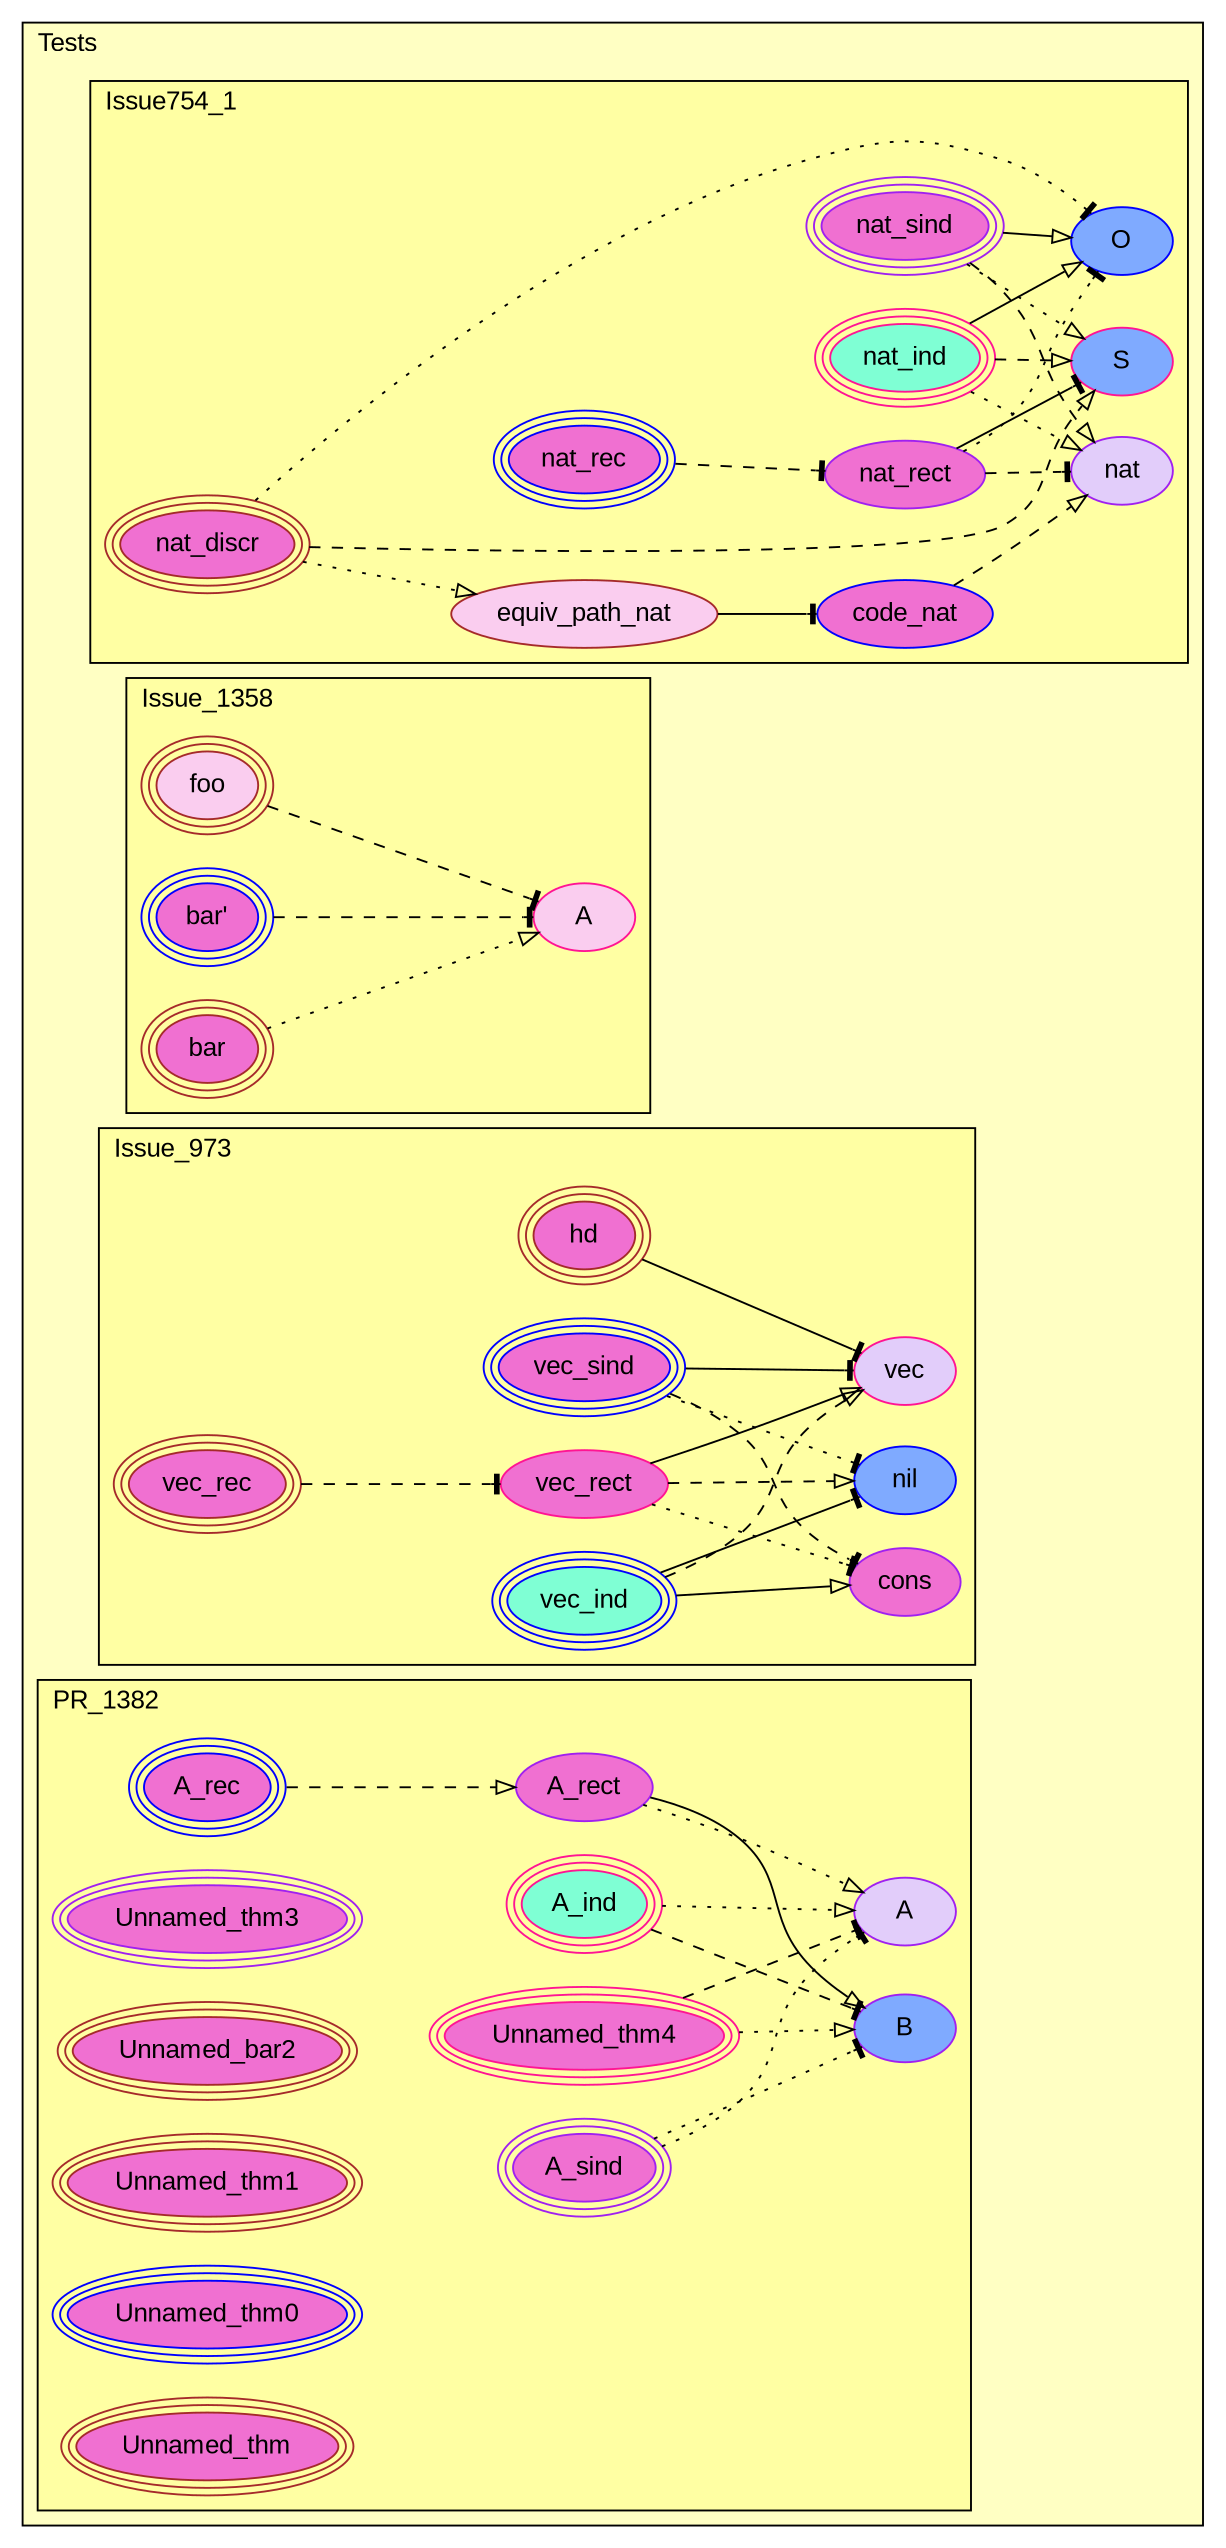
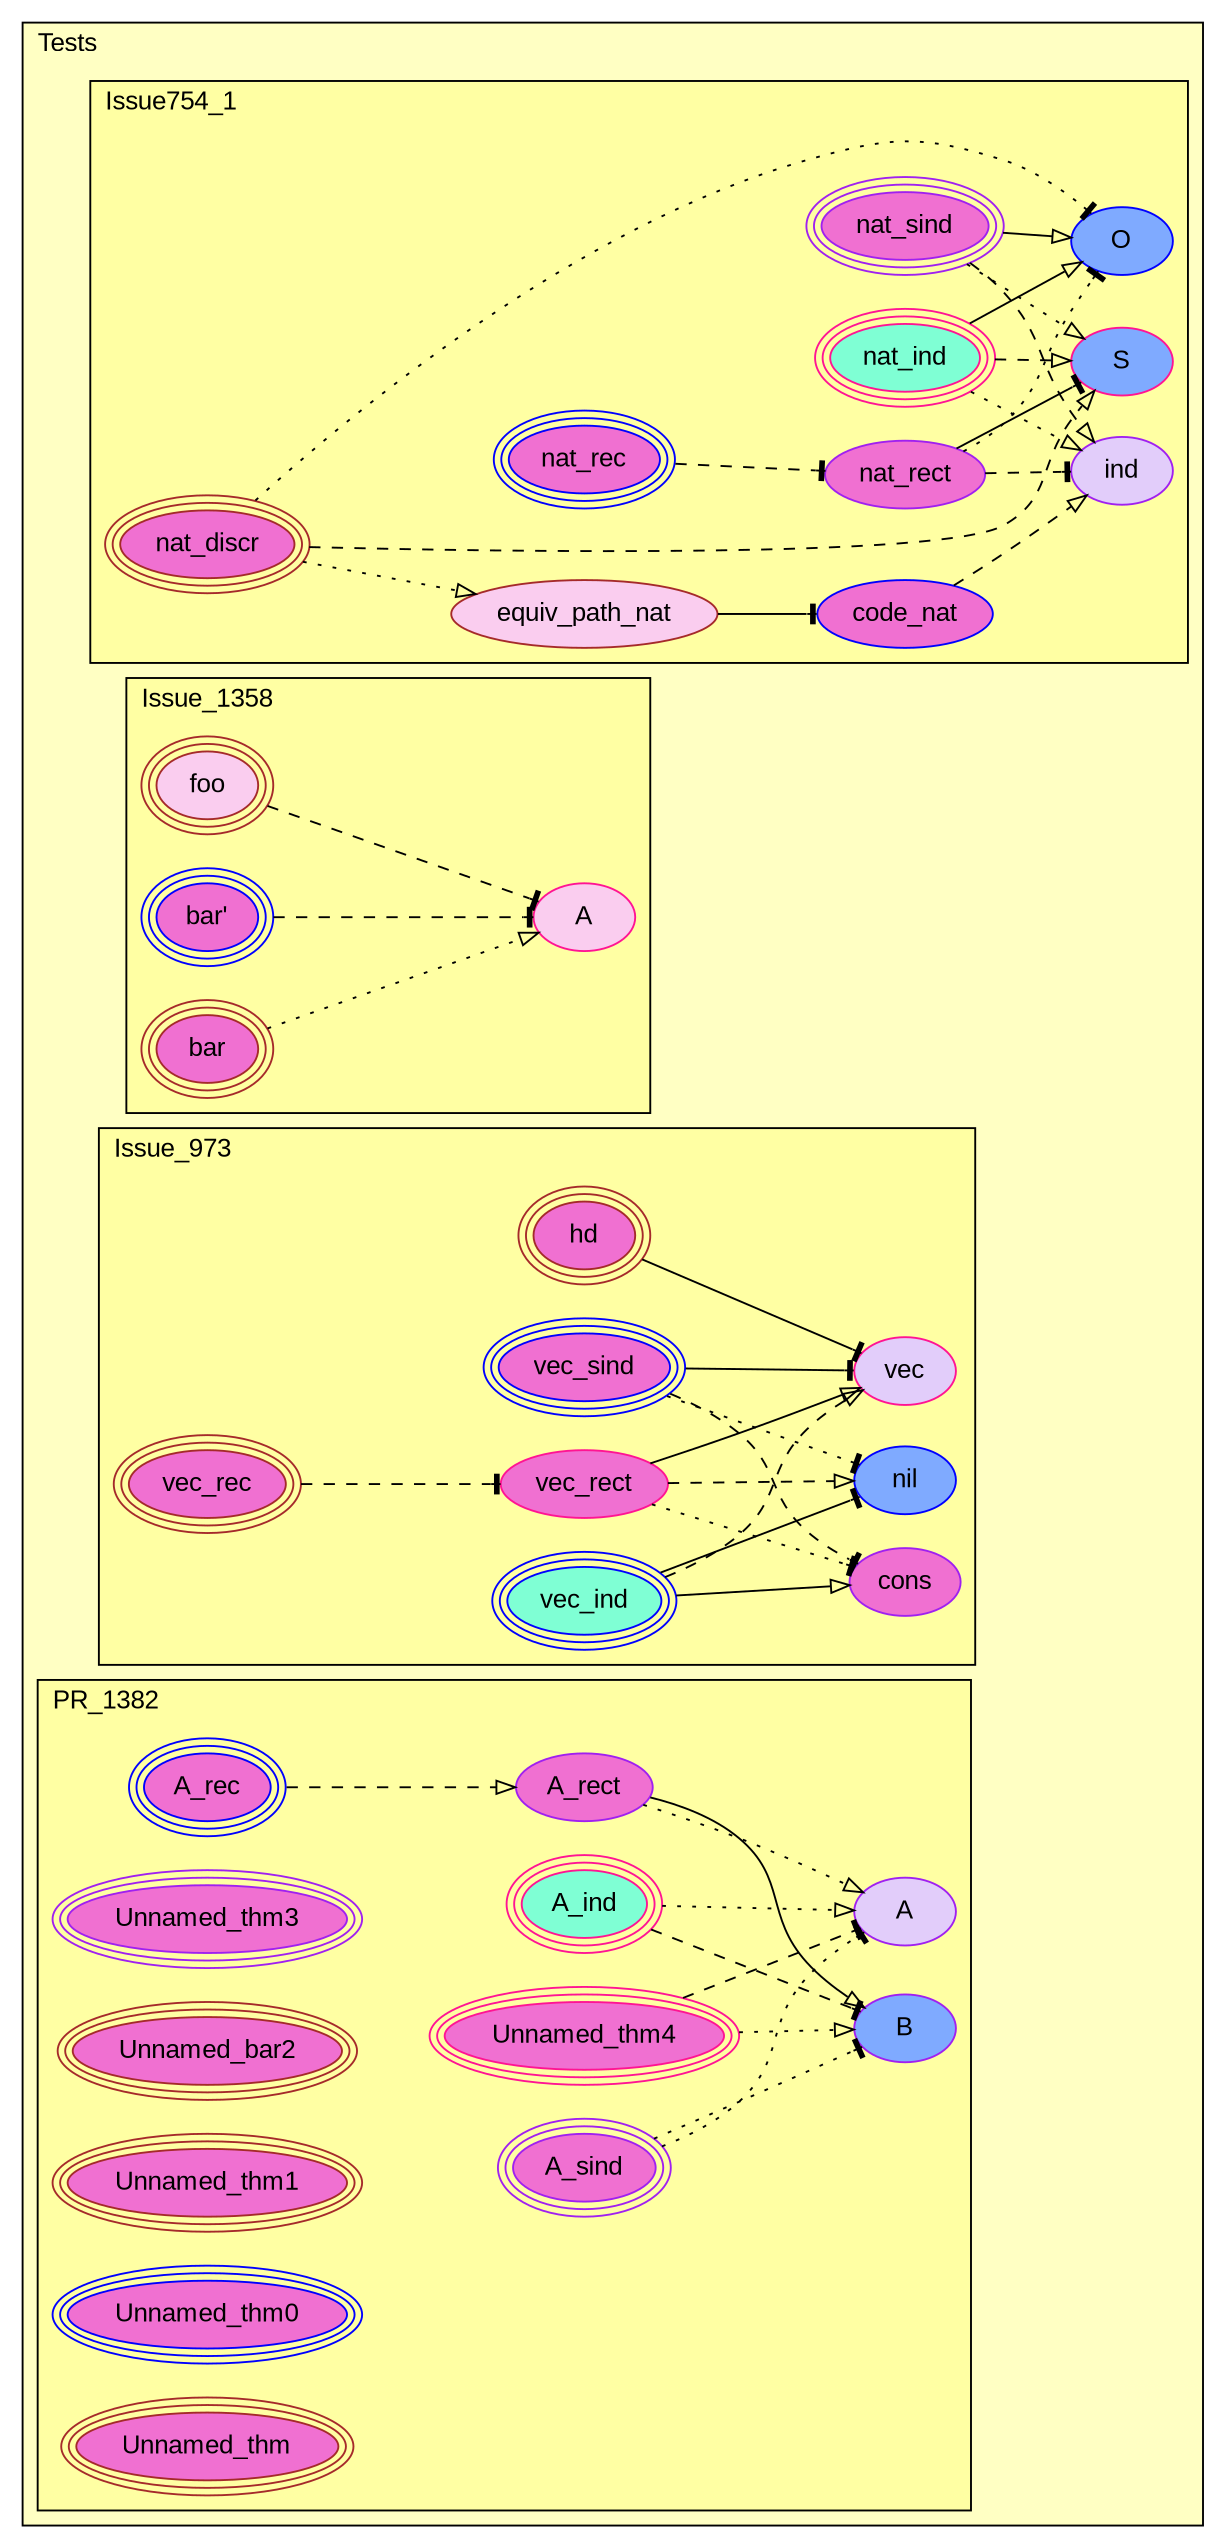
node "nat": label "nat" -> "ind"
